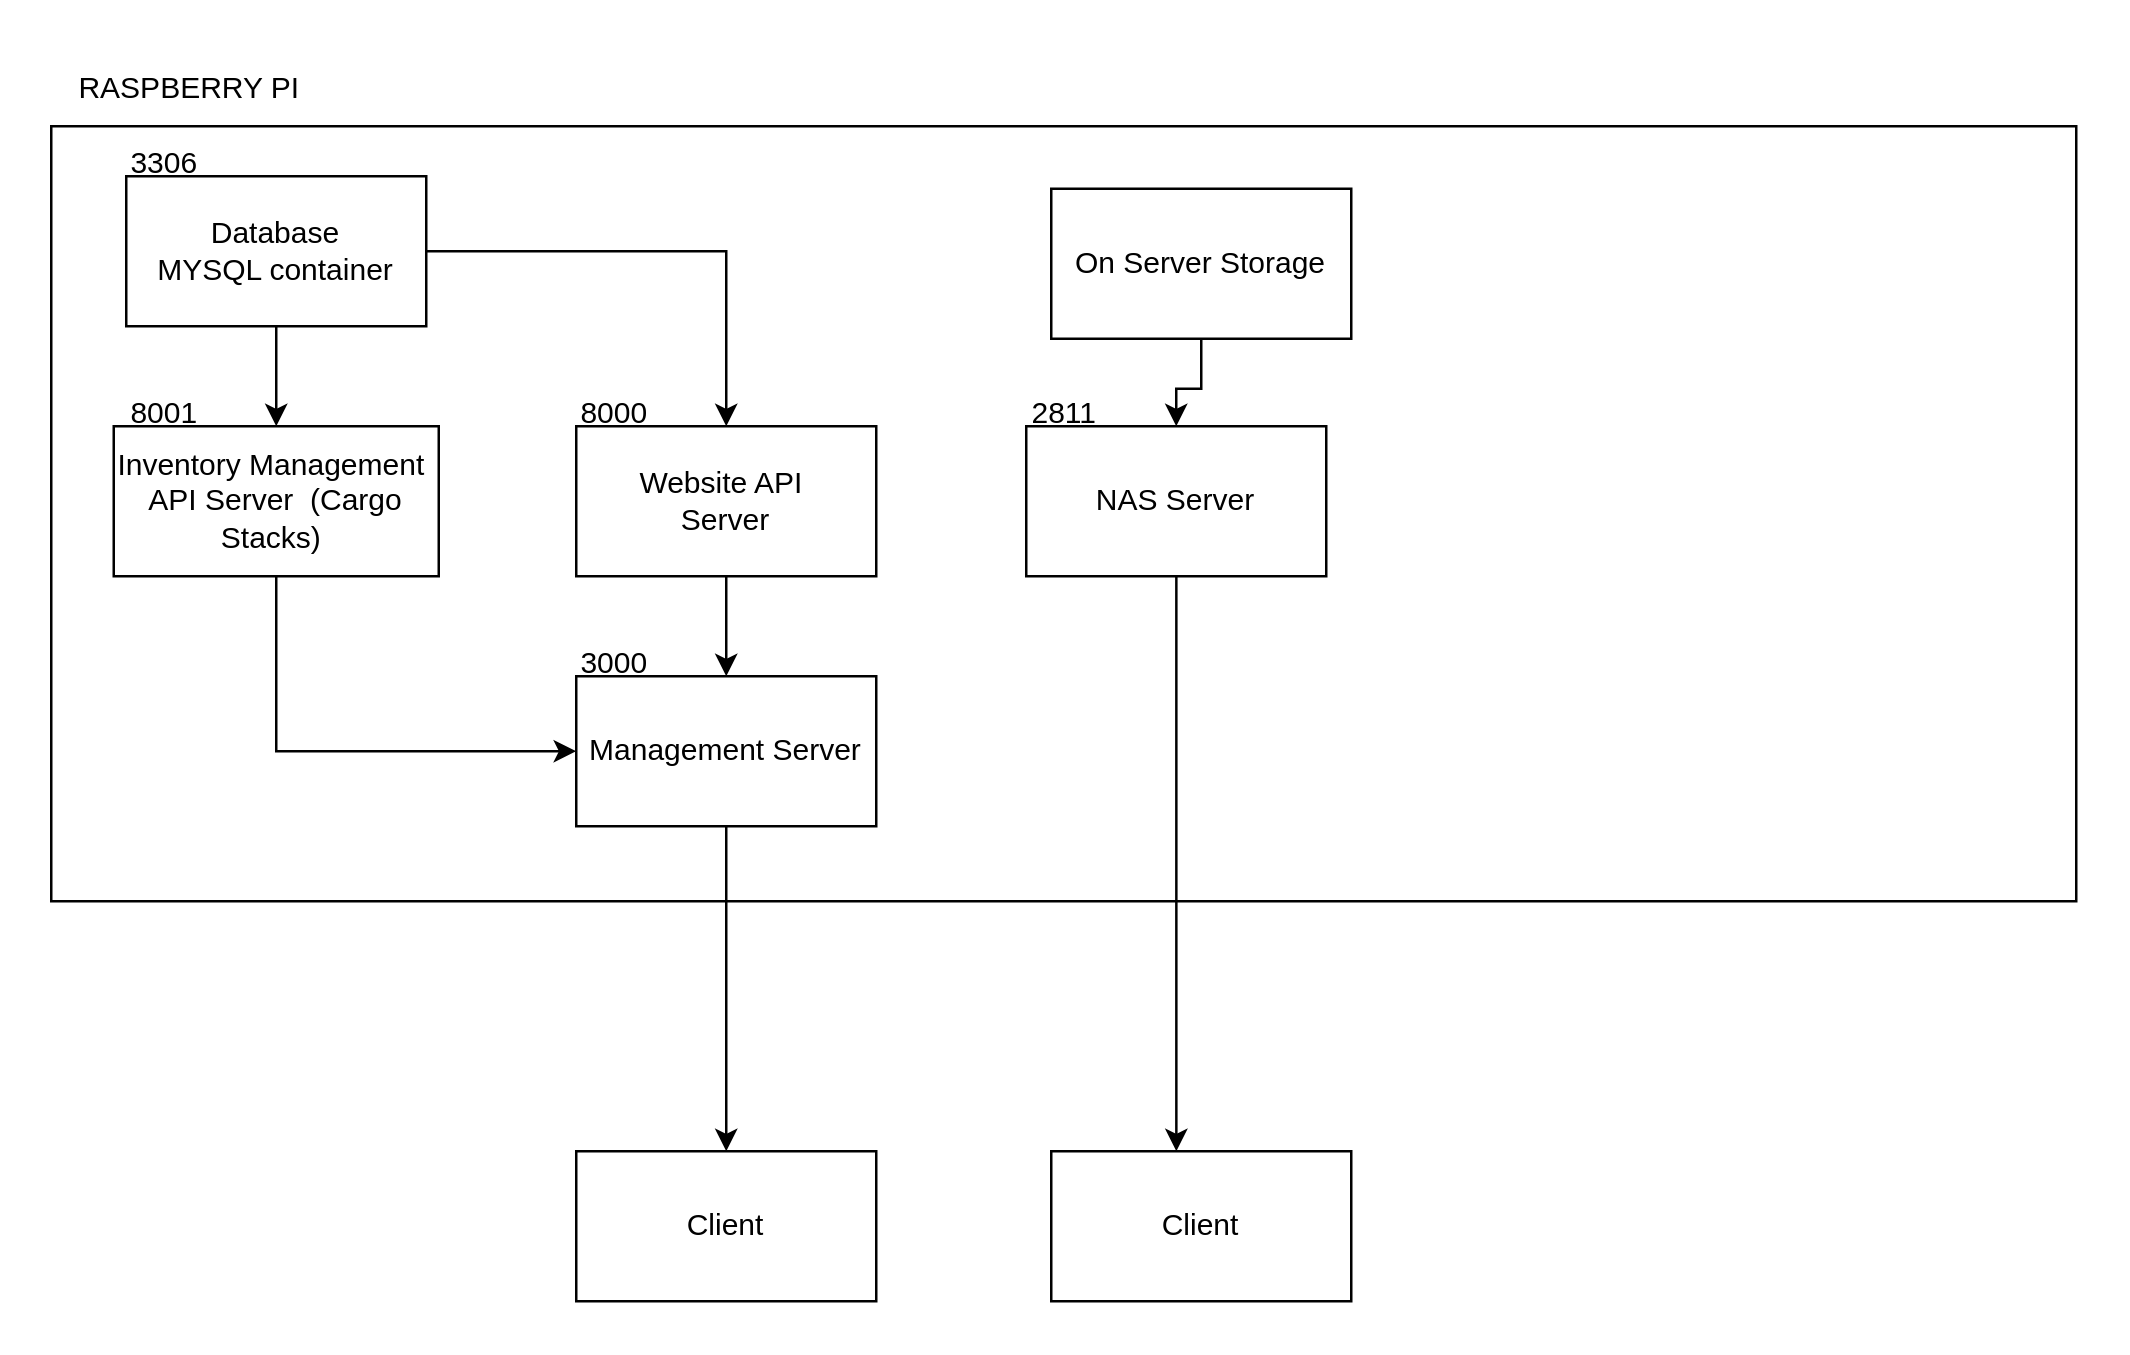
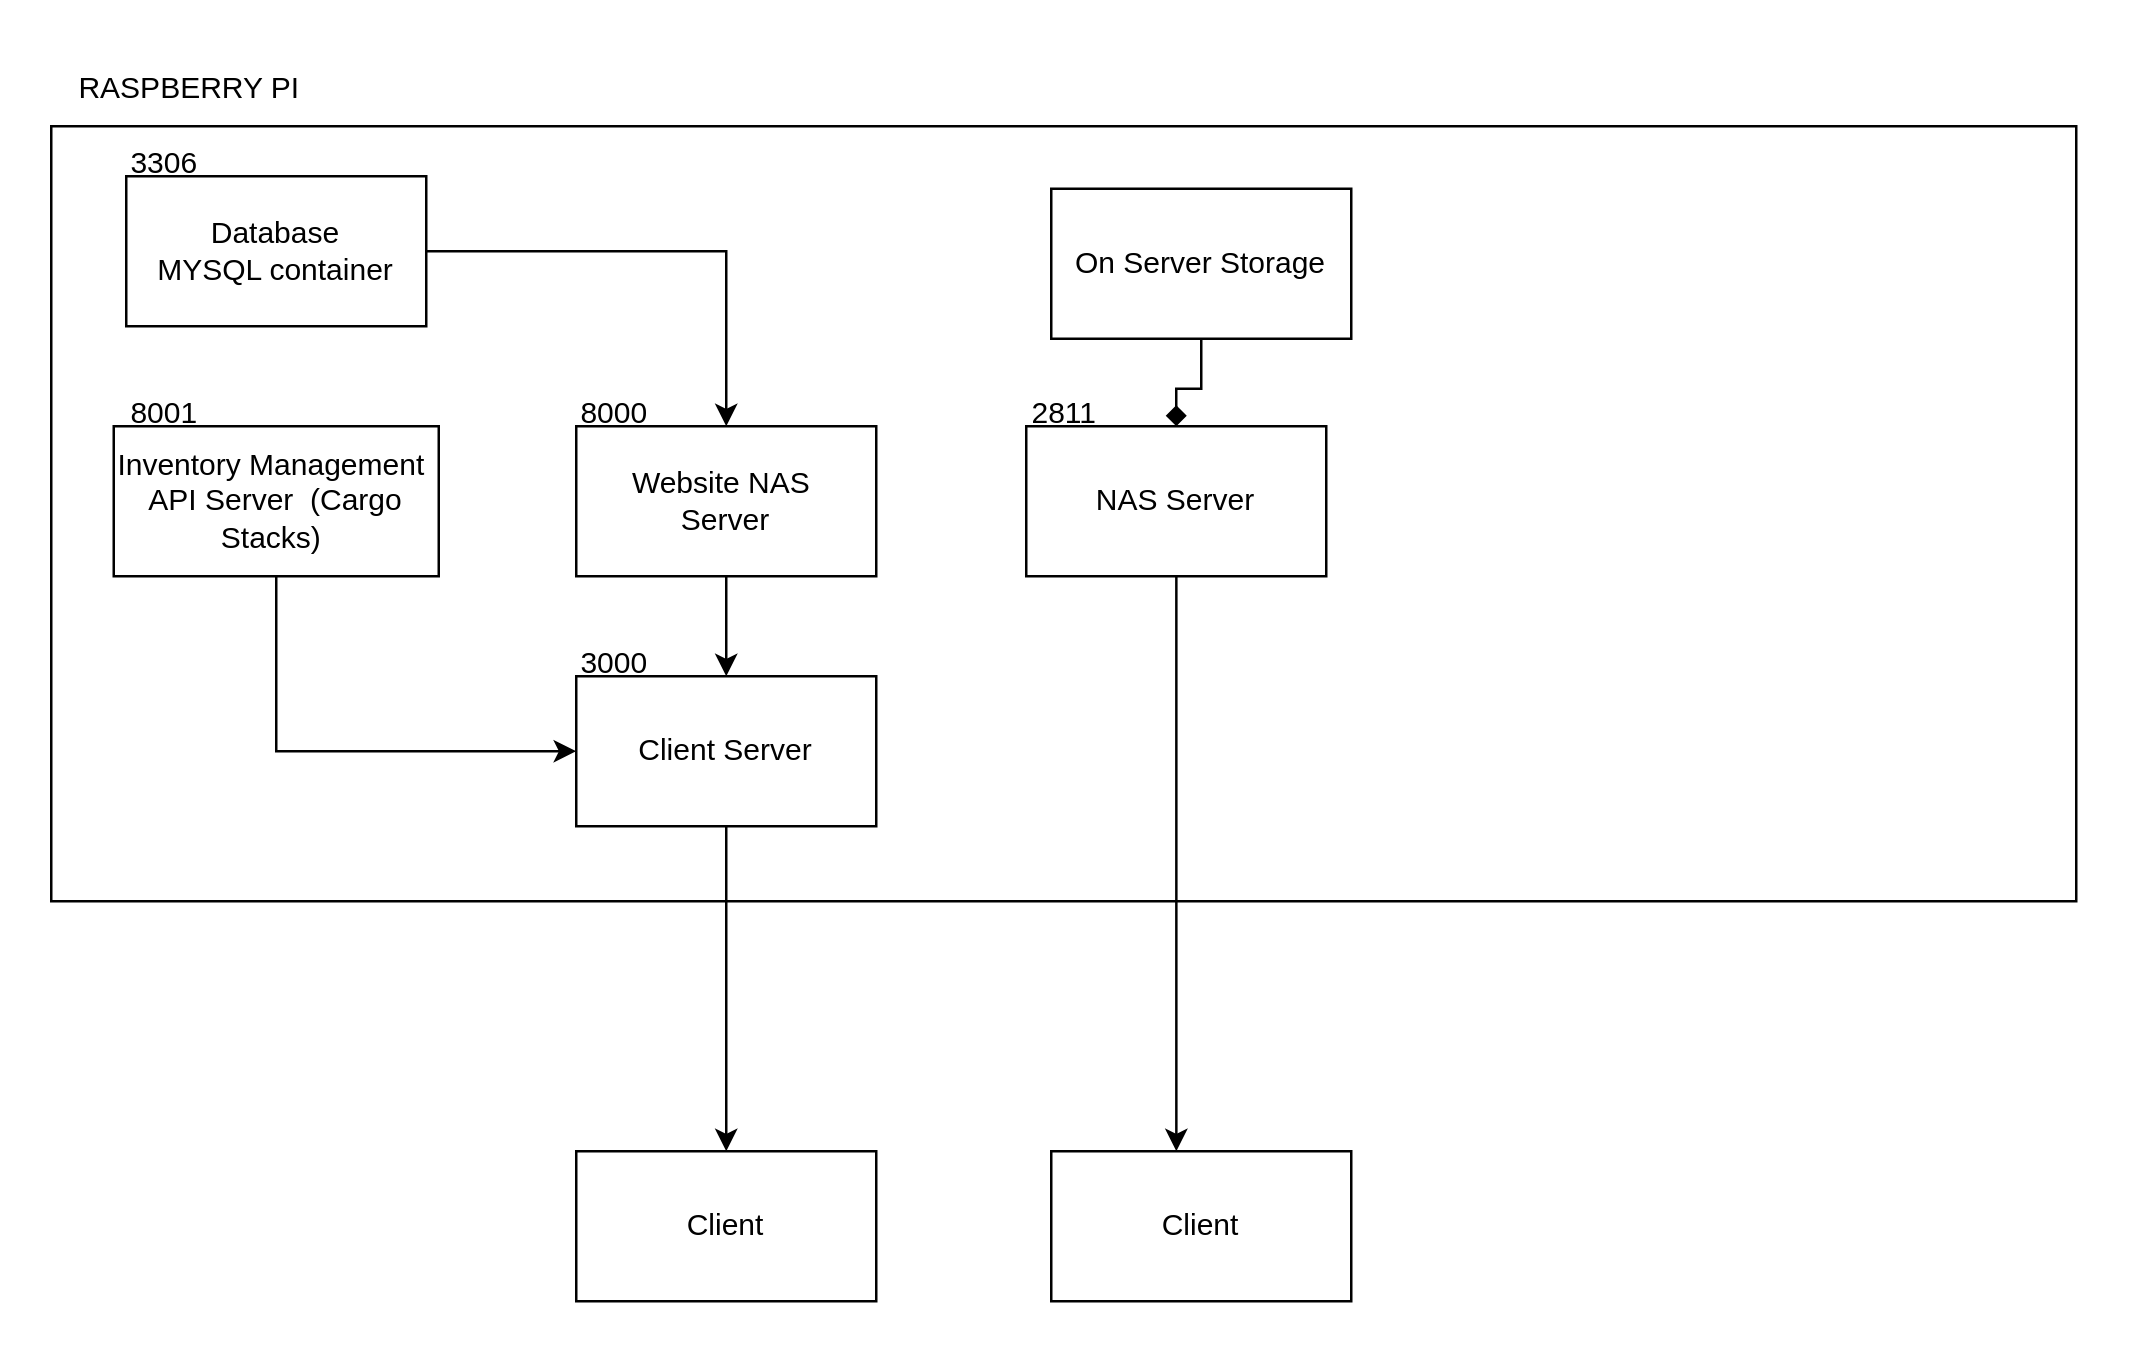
edge "Database MYSQL container" -> "Inventory Management API Server (Cargo Stacks)": removed
edge "On Server Storage" -> "NAS Server": arrowhead classic -> diamond
node "Website API Server": label "Website API Server" -> "Website NAS Server"
node "Management Server": label "Management Server" -> "Client Server"
